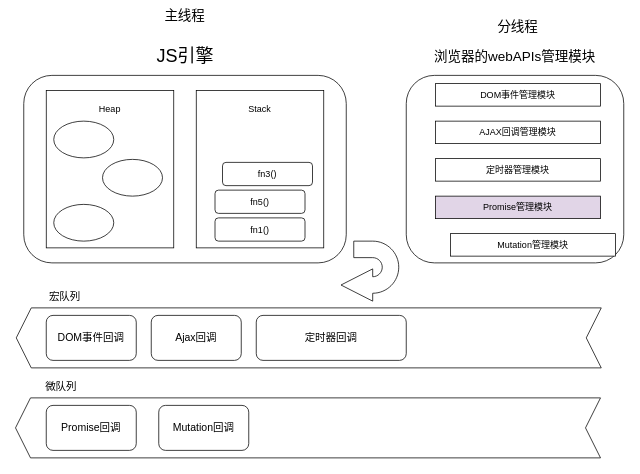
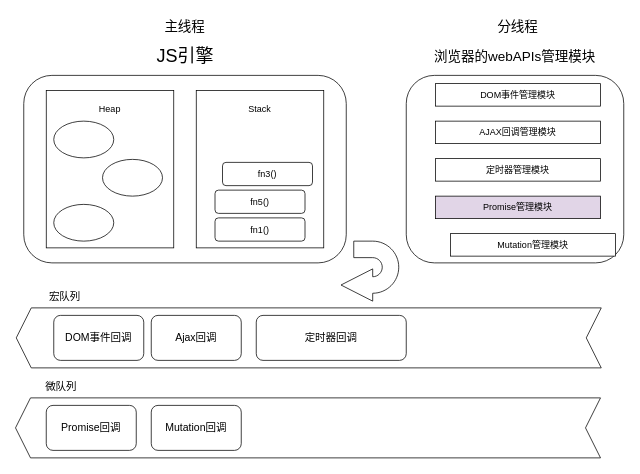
node "主线程": moved (185, 15) -> (185, 27)
node "DOM事件回调": moved (91, 338) -> (99, 338)
node "Mutation回调": moved (204, 428) -> (196, 428)
